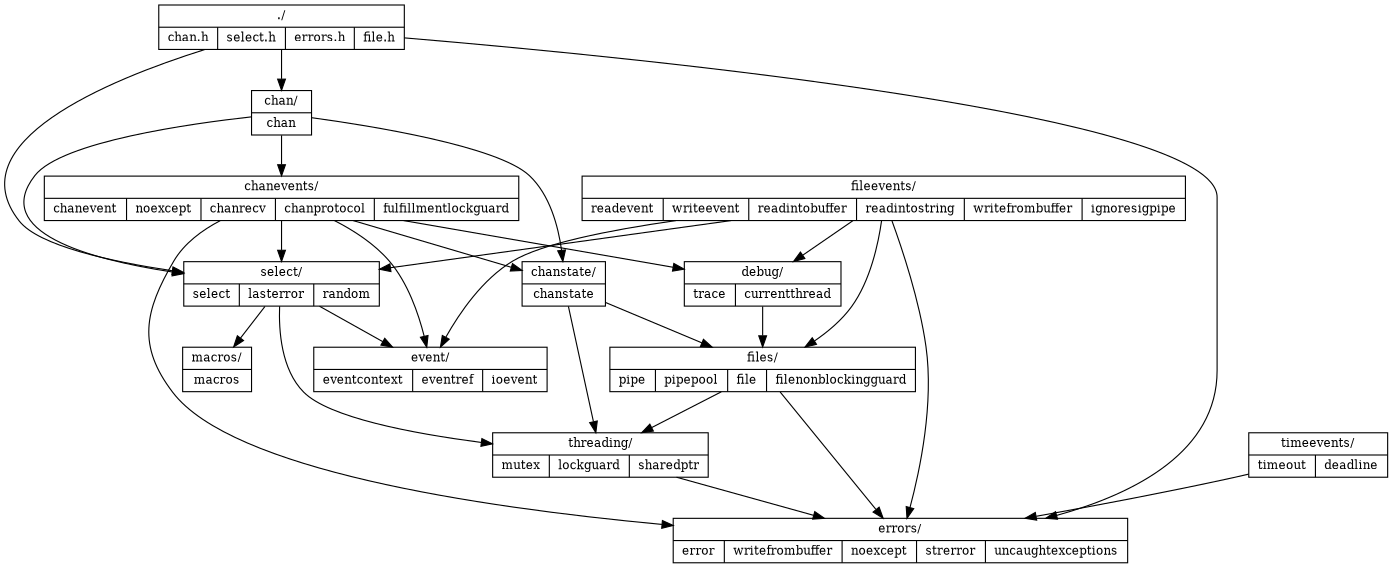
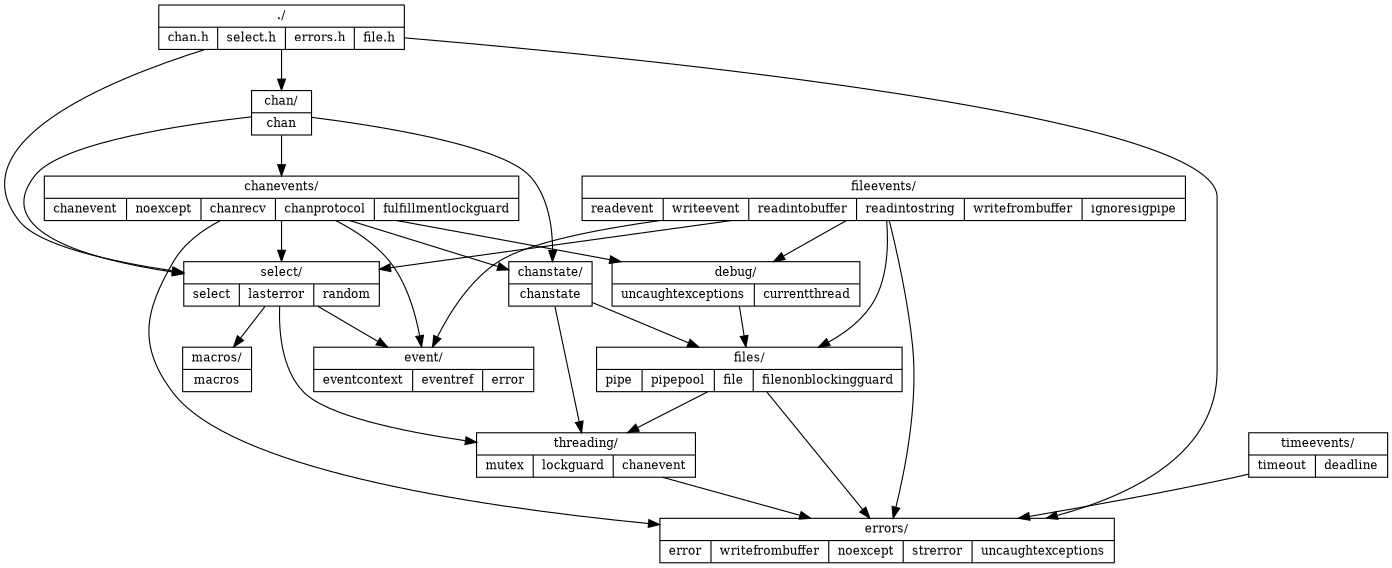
node "debug/": text "trace" -> "uncaughtexceptions"
node "event/": text "ioevent" -> "error"
node "threading/": text "sharedptr" -> "chanevent"
